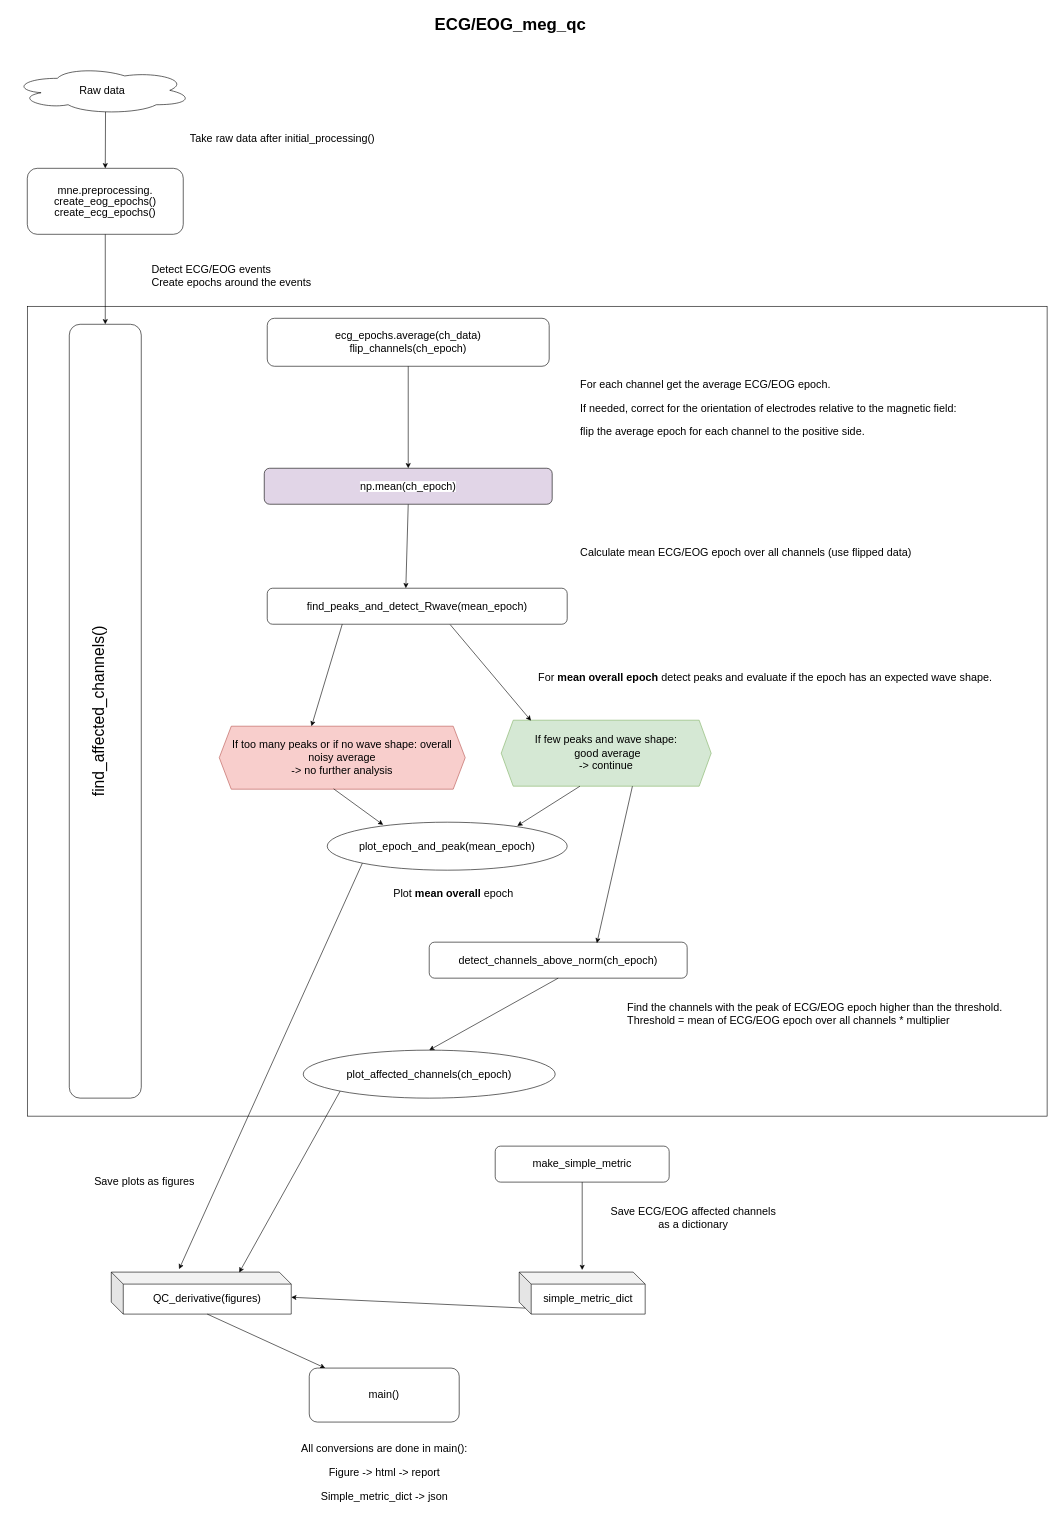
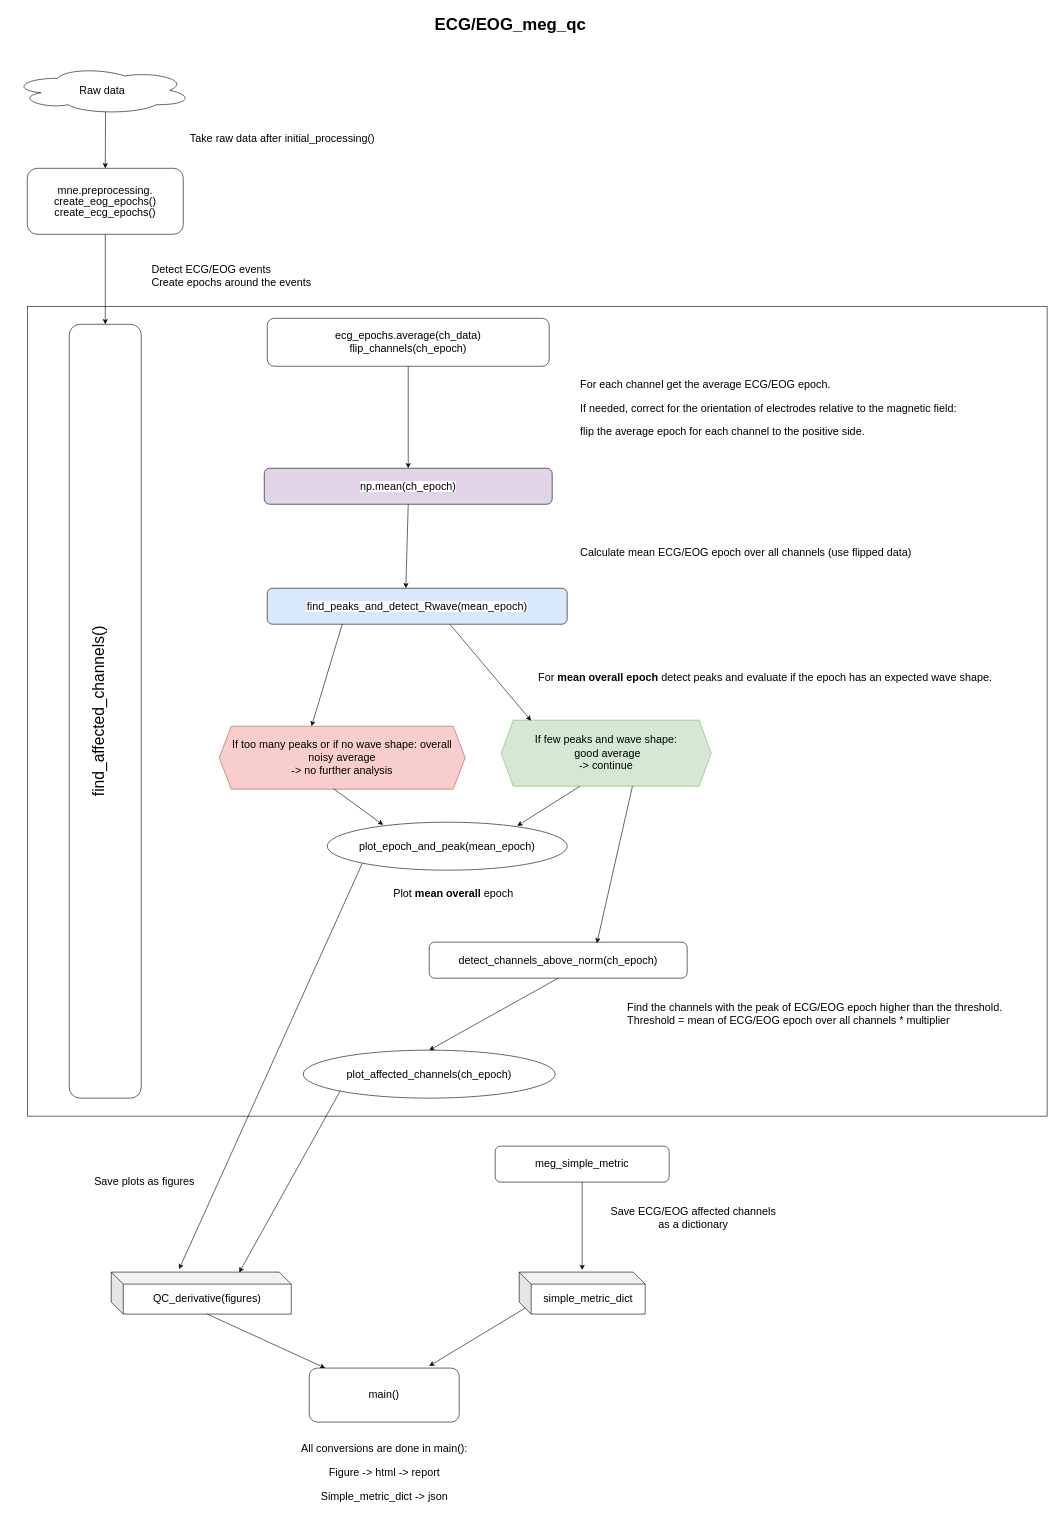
node "find_peaks_and_detect_Rwave(mean_epoch)": fillcolor #ffffff -> #dae8fc
node "make_simple_metric": label "make_simple_metric" -> "meg_simple_metric"
edge "simple_metric_dict" -> "QC_derivative(figures)": now "simple_metric_dict" -> "main()"
